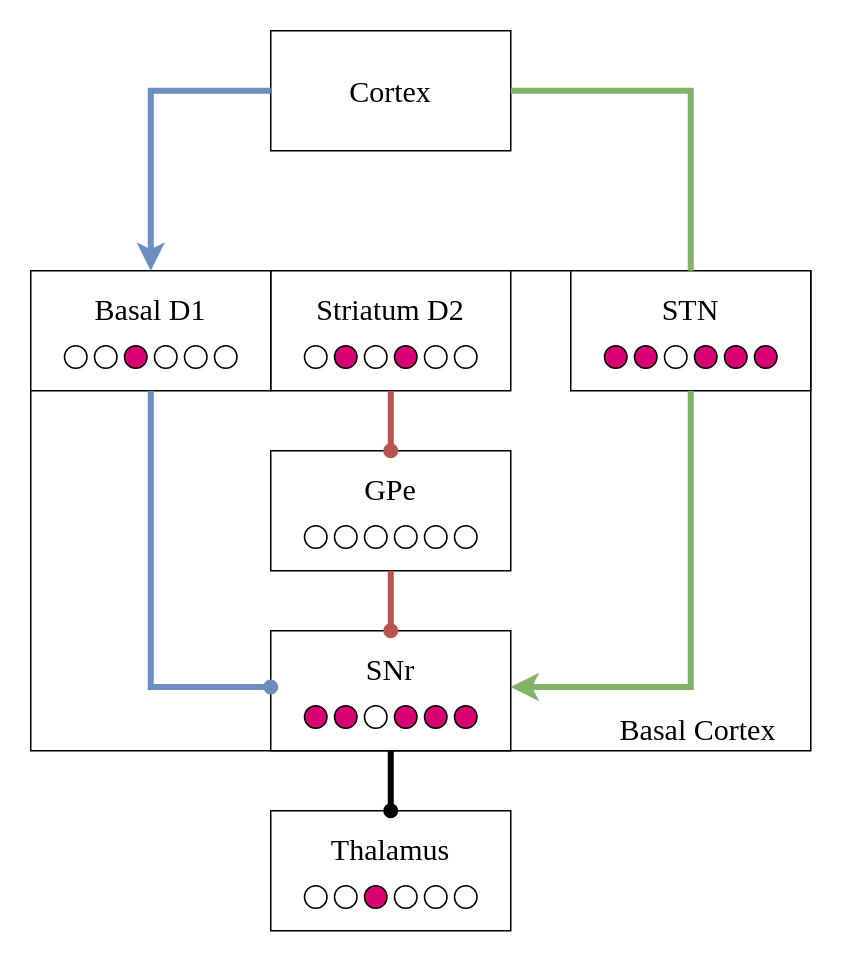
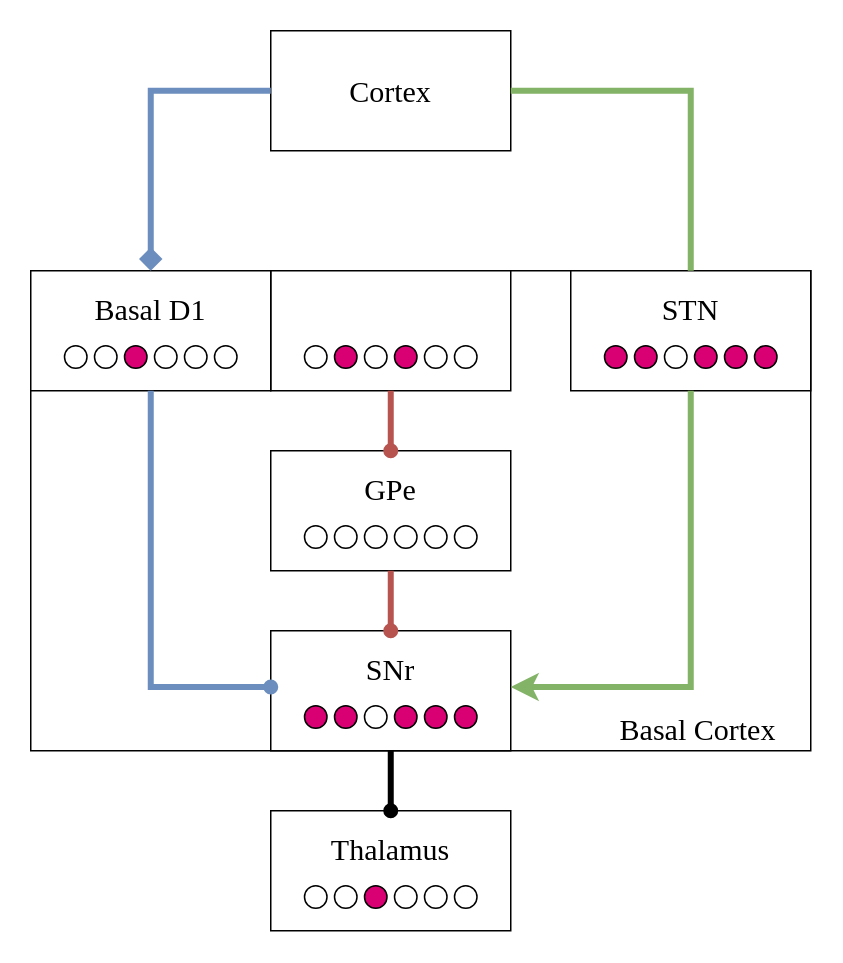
edge "Cortex" -> "Basal D1": arrowhead classic -> diamond
node "Striatum D2": removed
